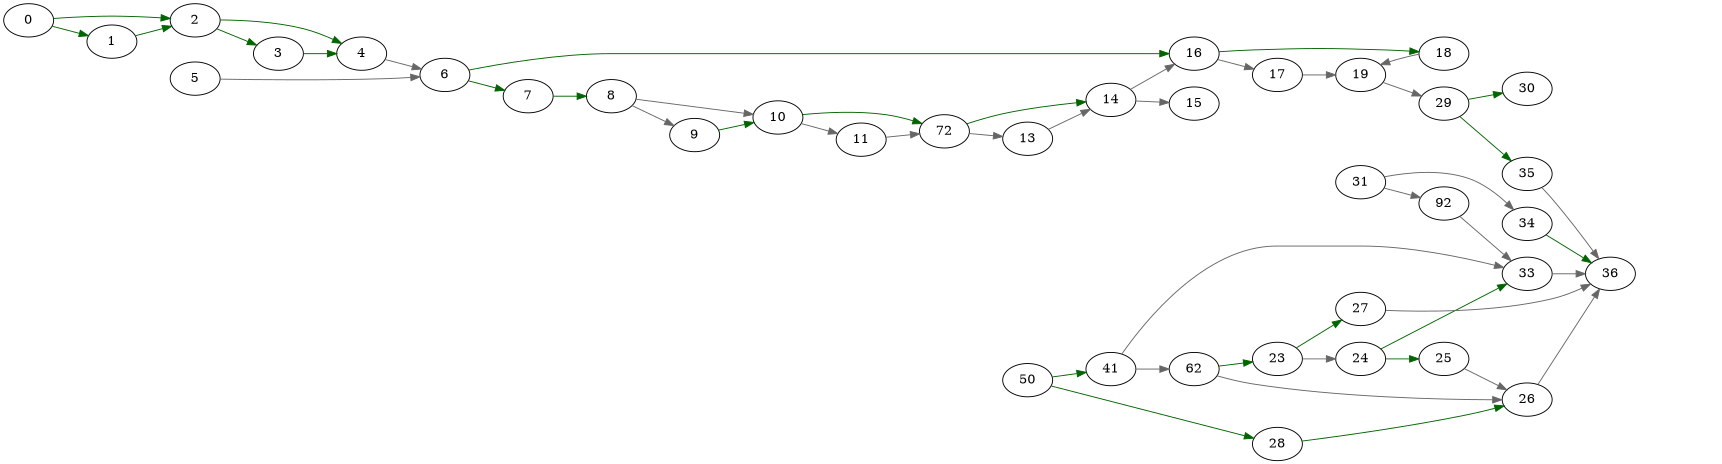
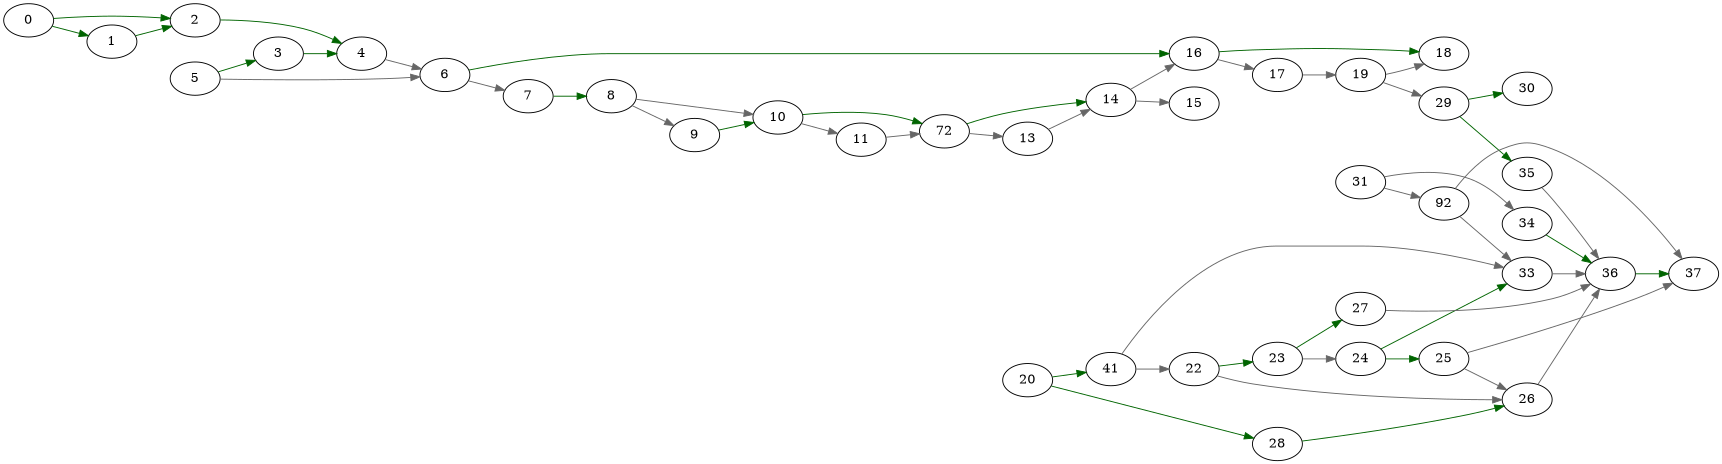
edge "2" -> "3": now "5" -> "3"
edge "18" -> "19": reversed
edge "6" -> "7": color darkgreen -> gray40
node "37": added
node "62": label "62" -> "22"
node "50": label "50" -> "20"
